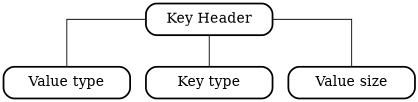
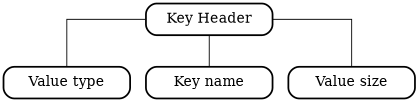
node "Key type": label "Key type" -> "Key name"
